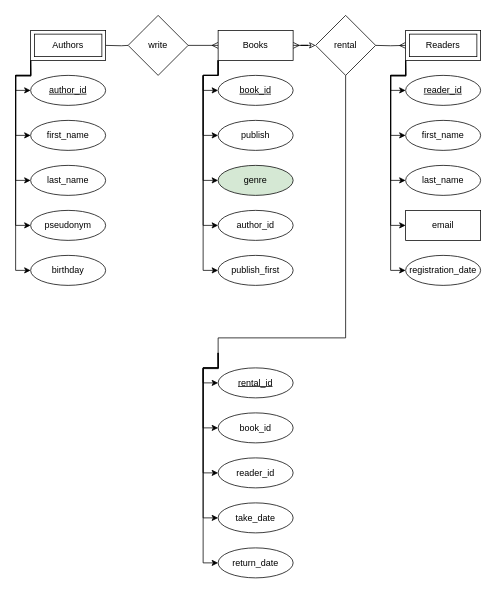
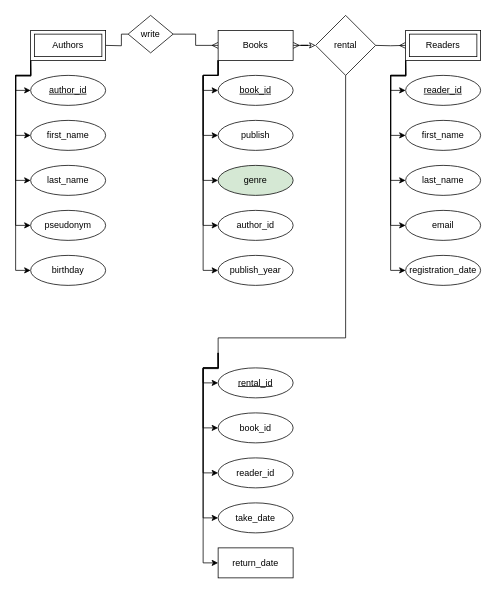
node "write": size 60x60 -> 45x38
node "email": shape rectangle -> ellipse
node "publish_first": label "publish_first" -> "publish_year"
node "return_date": shape ellipse -> rectangle
